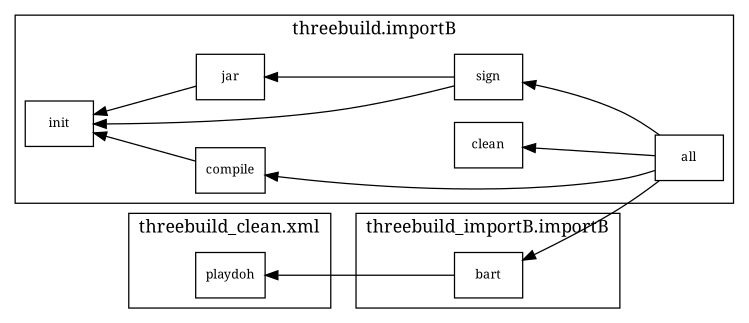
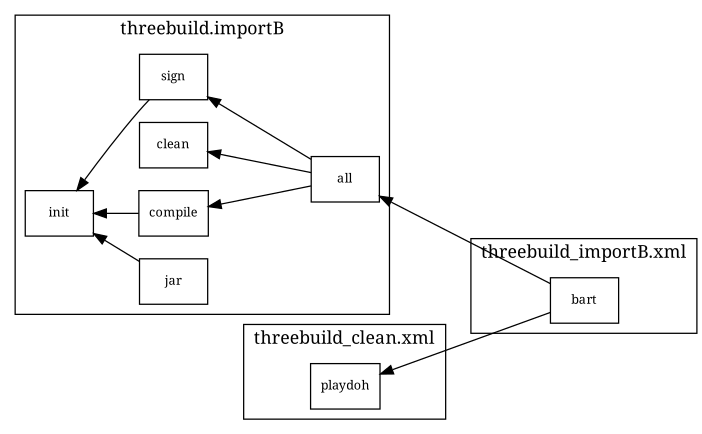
edge "sign" -> "jar": removed
edge "all" -> "bart": reversed
cluster "threebuild_importB.importB": label "threebuild_importB.importB" -> "threebuild_importB.xml"
